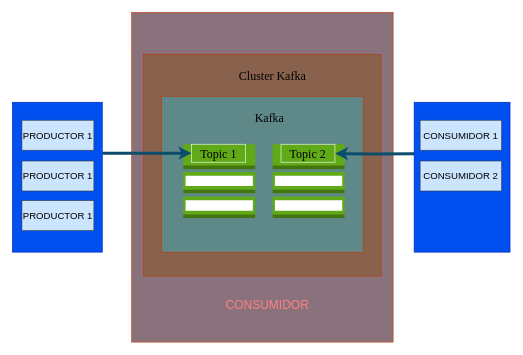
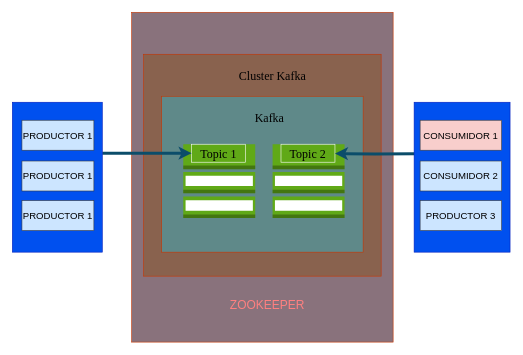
node "CONSUMIDOR 1": fillcolor #cce5ff -> #f8cecc
node "PRODUCTOR 3": added
node "CONSUMIDOR": label "CONSUMIDOR" -> "ZOOKEEPER"
